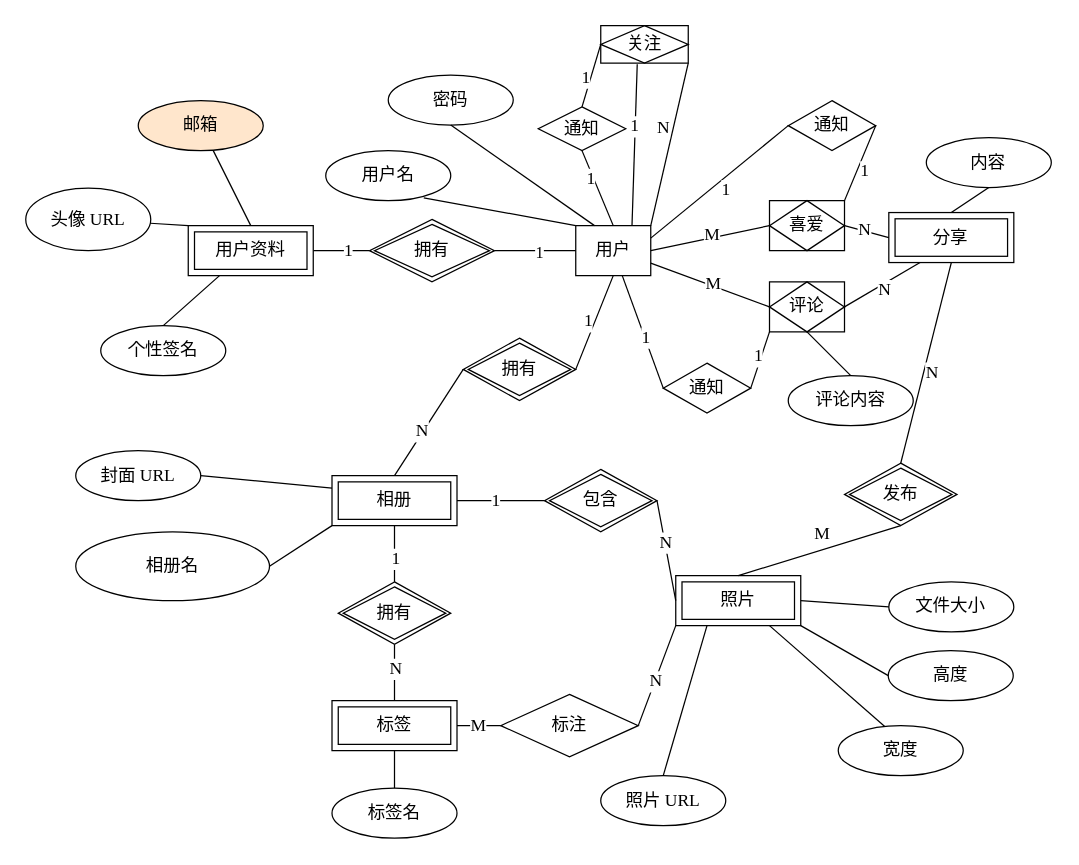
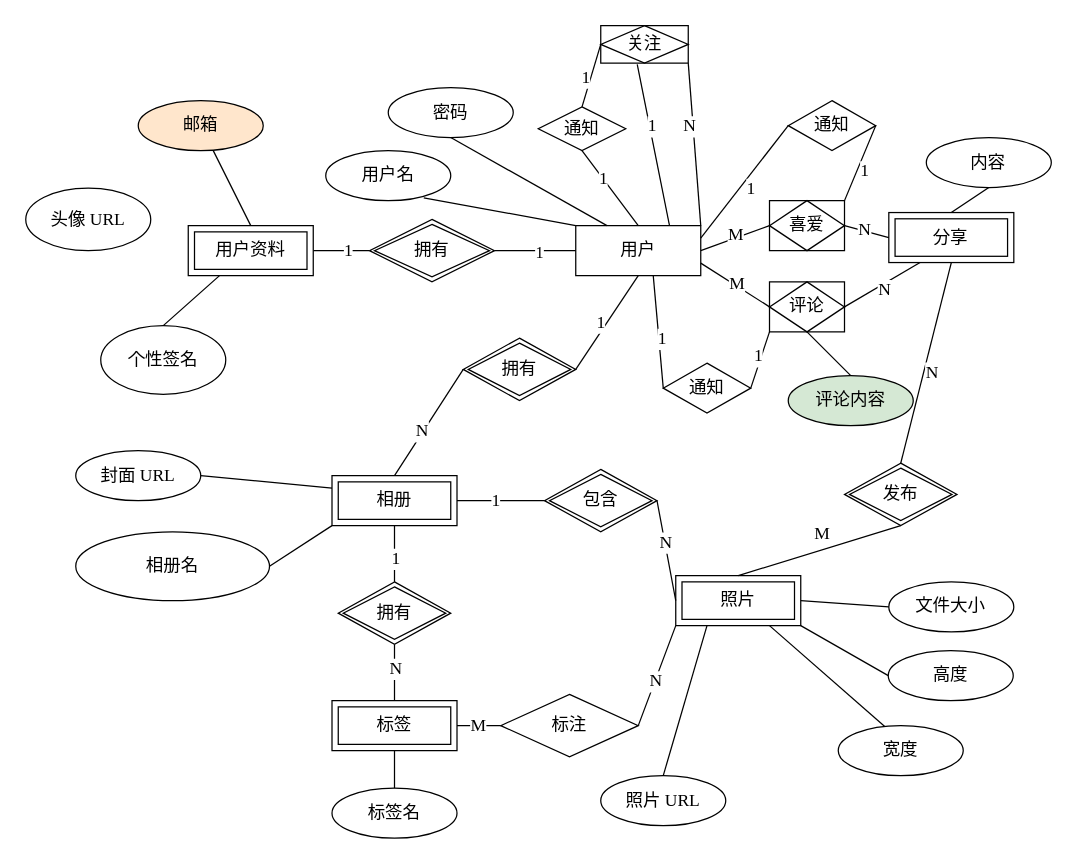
node "密码": moved (451, 100) -> (451, 113)
edge "头像 URL" -- "用户资料": removed
node "用户": size 75x50 -> 125x50
node "个性签名": size 125x50 -> 125x69
node "评论内容": fillcolor #ffffff -> #d5e8d4
